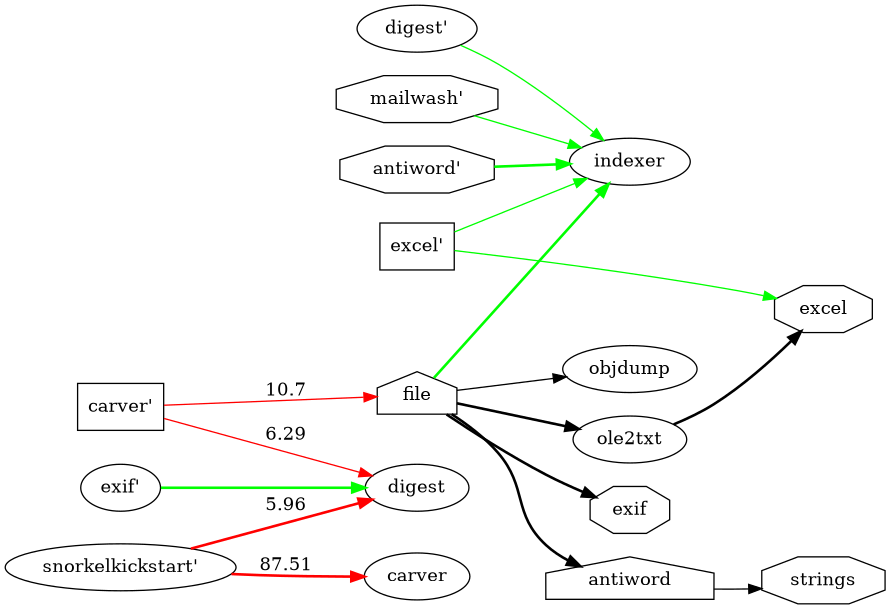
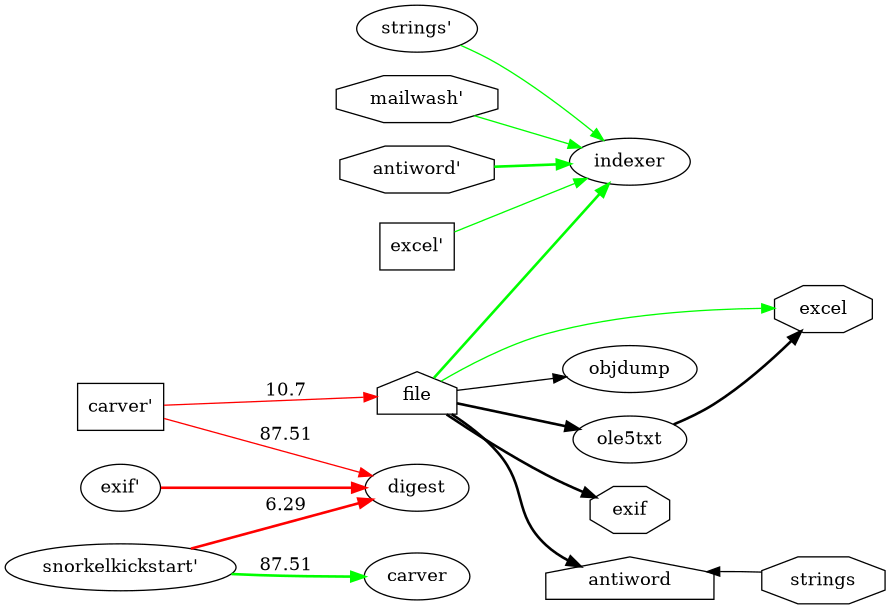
node "digest'": label "digest'" -> "strings'"
edge "excel'" -> "excel": now "file" -> "excel"
edge "carver'" -> "digest": label "6.29" -> "87.51"
node "ole2txt": label "ole2txt" -> "ole5txt"
edge "exif'" -> "digest": color green -> red
edge "snorkelkickstart'" -> "digest": label "5.96" -> "6.29"
edge "snorkelkickstart'" -> "carver": color red -> green
edge "antiword" -> "strings": reversed
